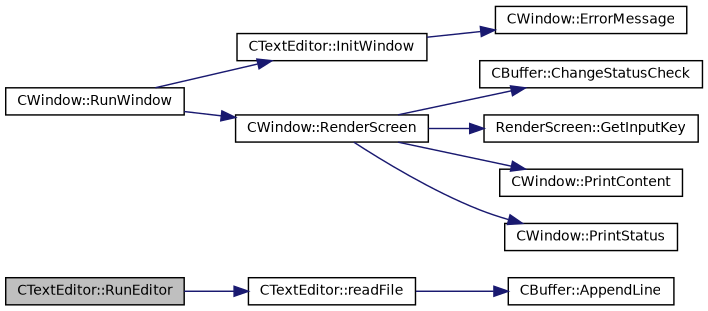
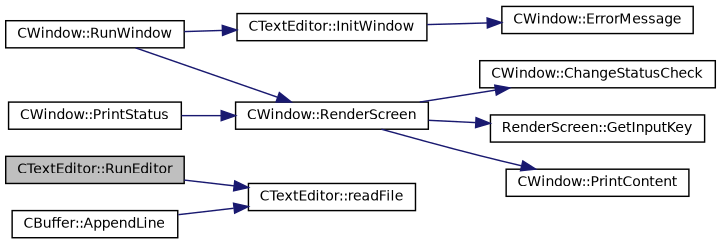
node "CBuffer::ChangeStatusCheck": label "CBuffer::ChangeStatusCheck" -> "CWindow::ChangeStatusCheck"
edge "CWindow::RenderScreen" -> "CWindow::PrintStatus": reversed
edge "CTextEditor::readFile" -> "CBuffer::AppendLine": reversed
